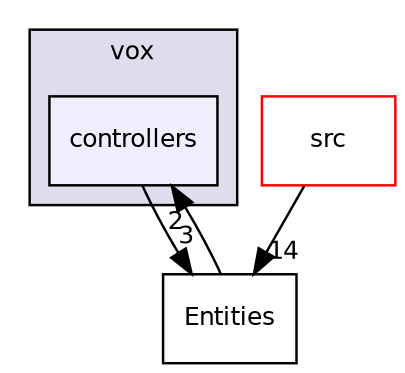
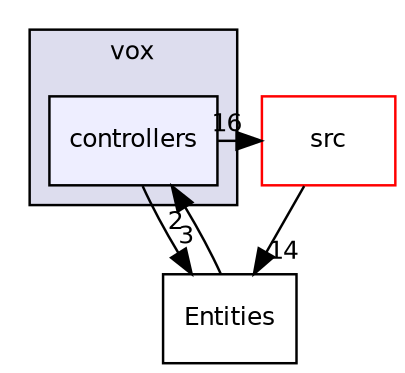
edge "controllers" -> "src": added
